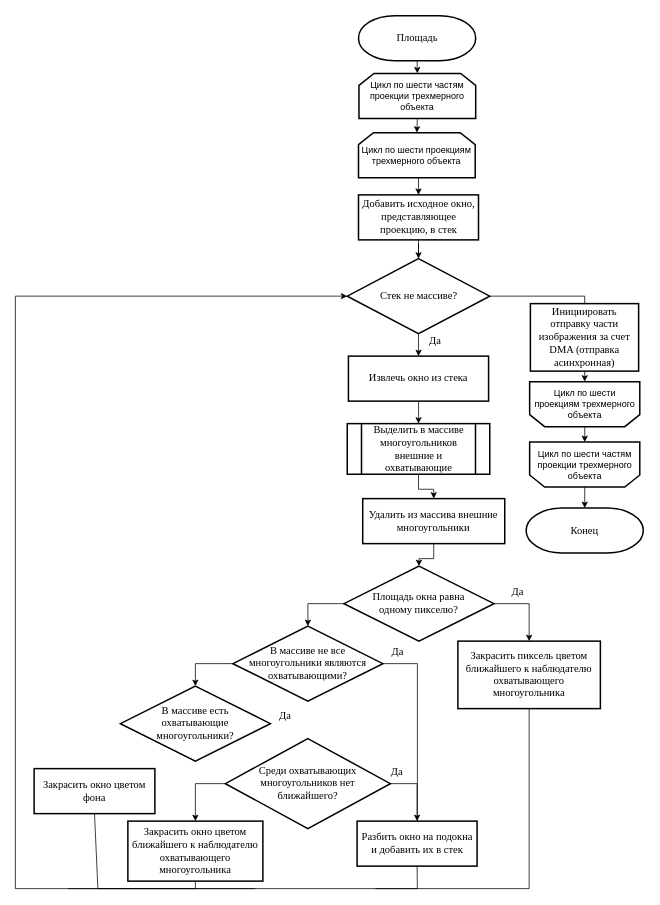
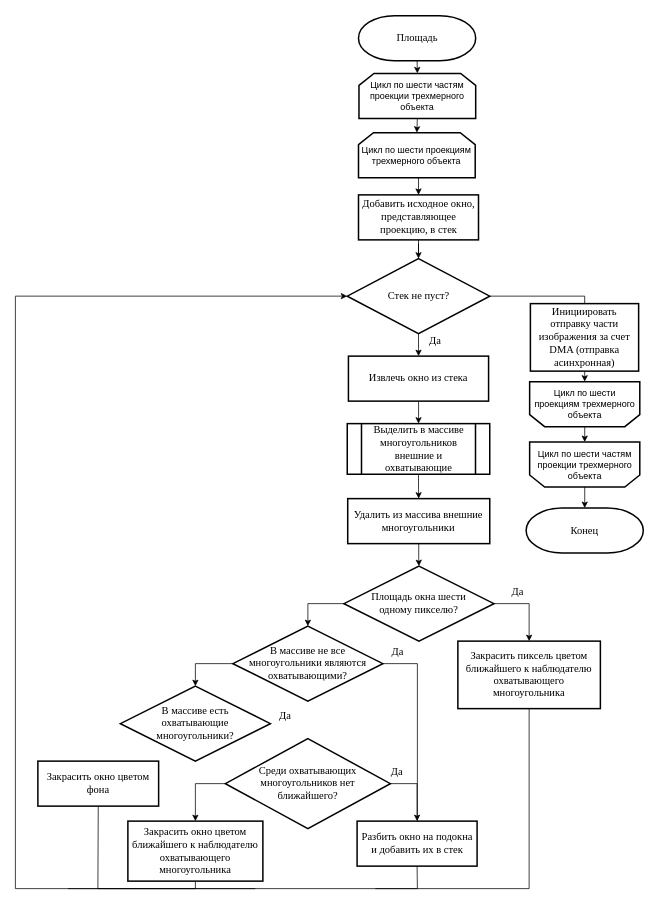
node "Стек не массиве?": label "Стек не массиве?" -> "Стек не пуст?"
node "Удалить из массива внешние многоугольники": moved (434, 521) -> (419, 521)
node "Площадь окна равнаодному пикселю?": label "Площадь окна равнаодному пикселю?" -> "Площадь окна шестиодному пикселю?"
node "Закрасить окно цветом фона": moved (95, 791) -> (98, 783)
